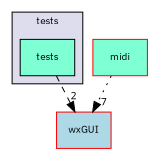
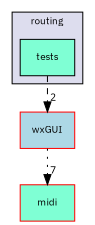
cluster "tests": label "tests" -> "routing"
edge "midi" -> "wxGUI": reversed
